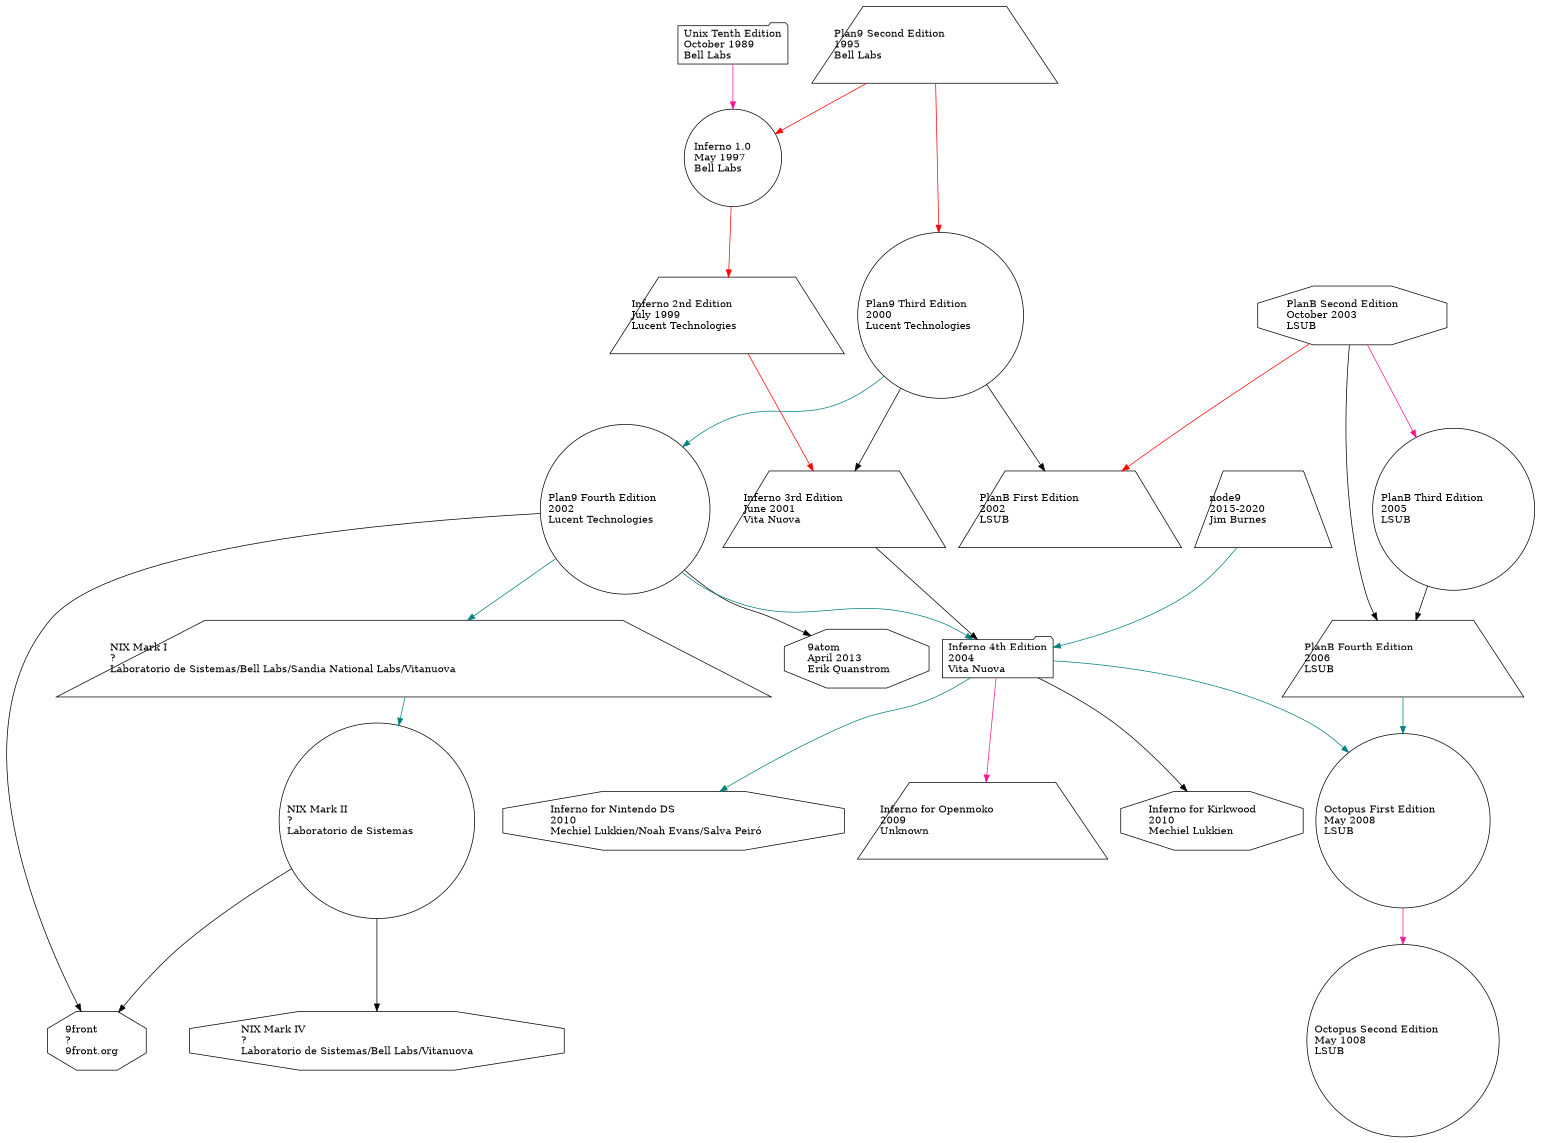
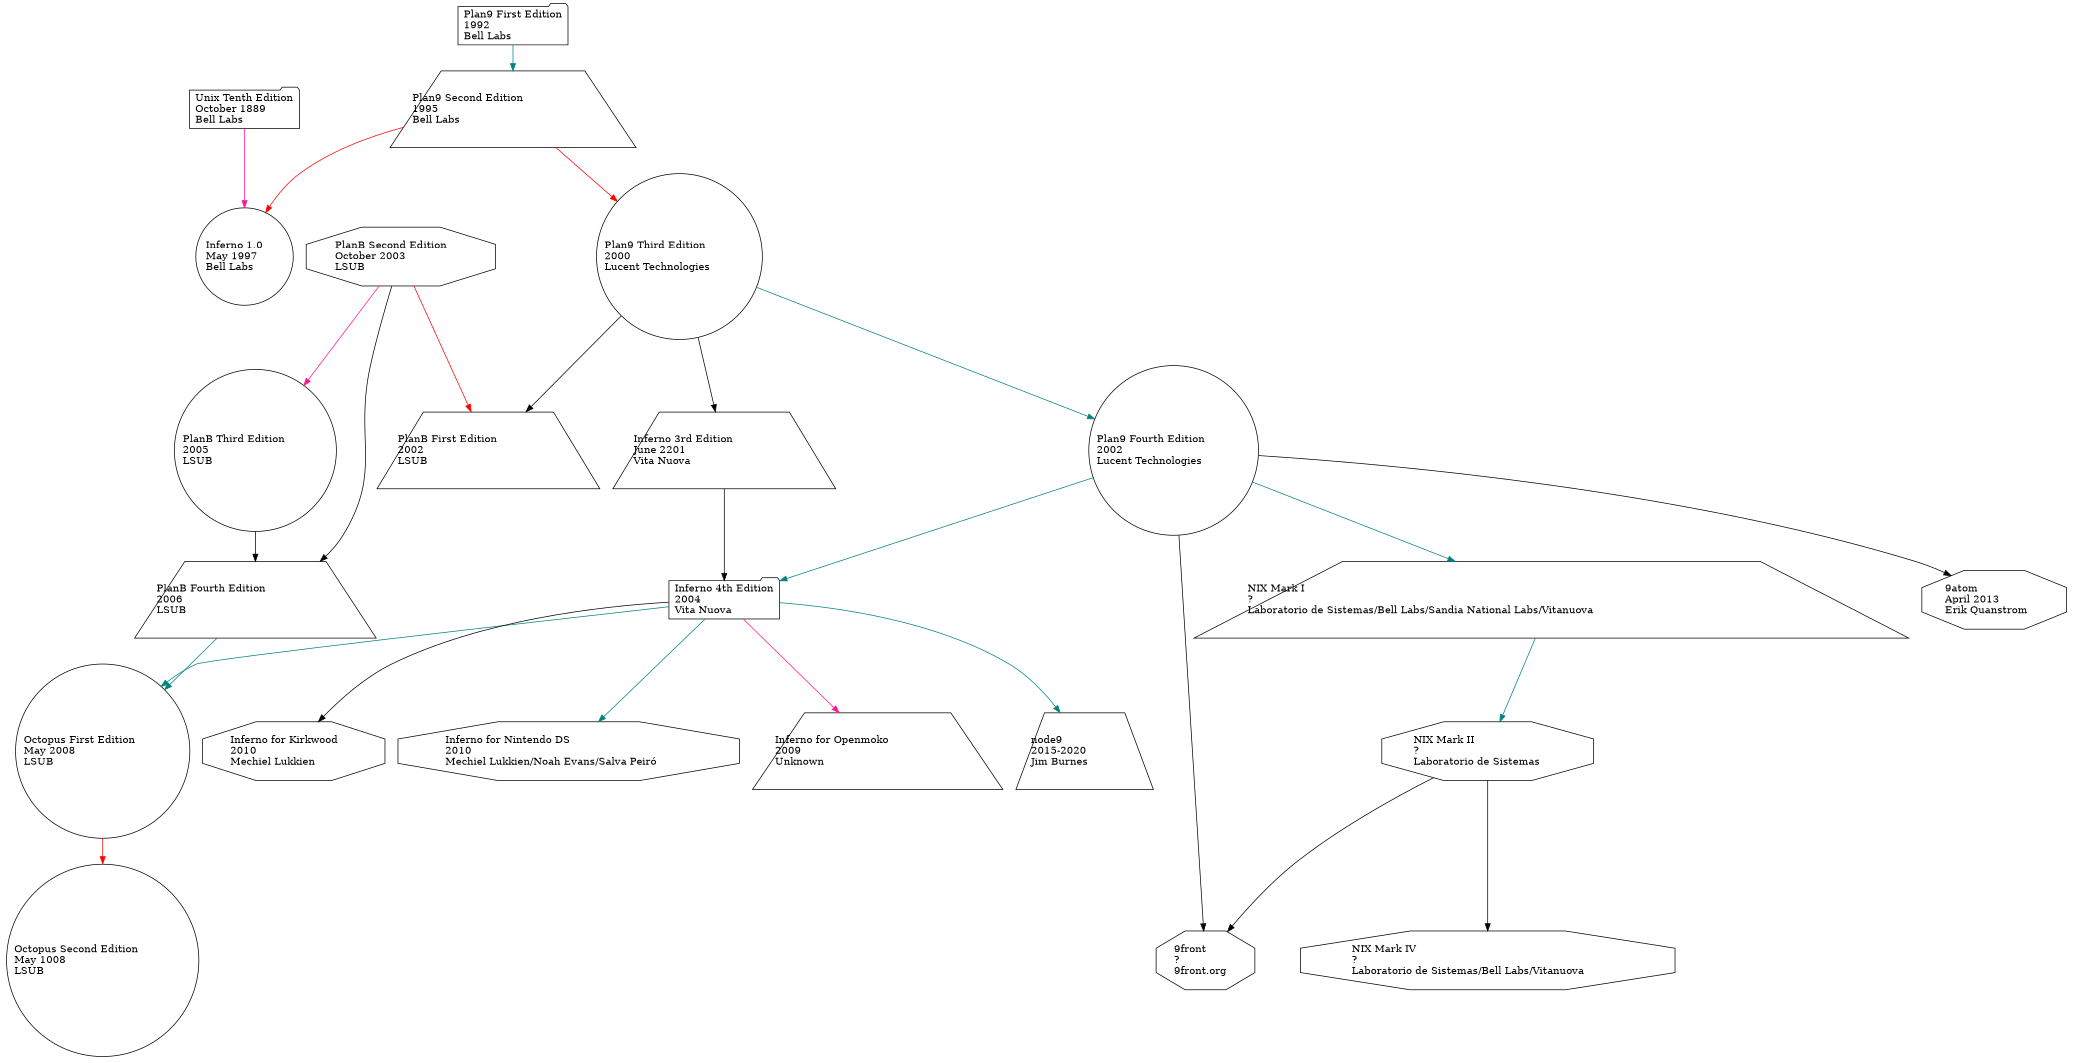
node "Plan9 First Edition 1992 Bell Labs": added
node "Unix Tenth Edition October 1989 Bell Labs": label "Unix Tenth Edition October 1989 Bell Labs" -> "Unix Tenth Edition October 1889 Bell Labs"
node "Inferno 2nd Edition July 1999 Lucent Technologies": removed
node "Inferno 3rd Edition June 2001 Vita Nuova": label "Inferno 3rd Edition June 2001 Vita Nuova" -> "Inferno 3rd Edition June 2201 Vita Nuova"
edge "node9 2015-2020 Jim Burnes" -> "Inferno 4th Edition 2004 Vita Nuova": reversed
node "NIX Mark II ? Laboratorio de Sistemas": shape circle -> octagon
edge "Octopus First Edition May 2008 LSUB" -> "Octopus Second Edition May 1008 LSUB": color deeppink -> red
